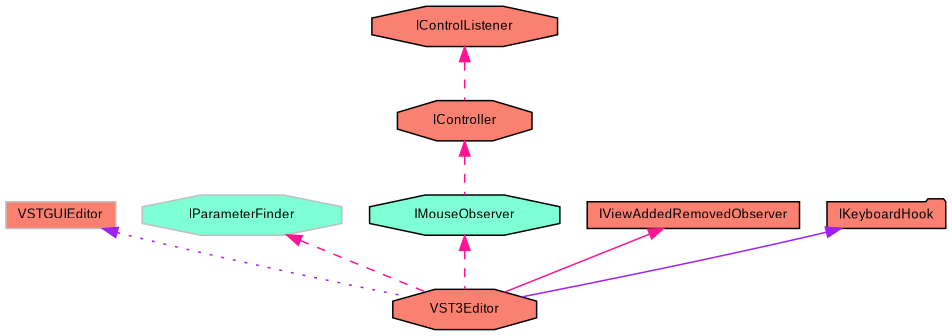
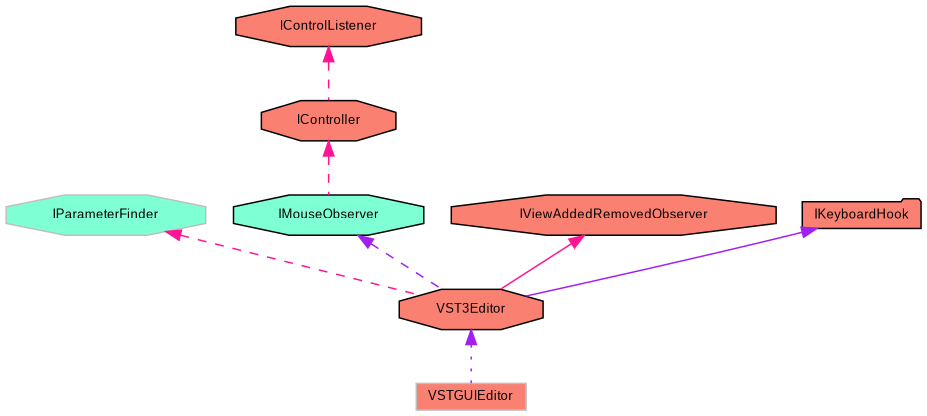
node "IViewAddedRemovedObserver": shape box -> octagon
edge "VST3Editor" -> "VSTGUIEditor": reversed
edge "VST3Editor" -> "IMouseObserver": color deeppink -> purple
